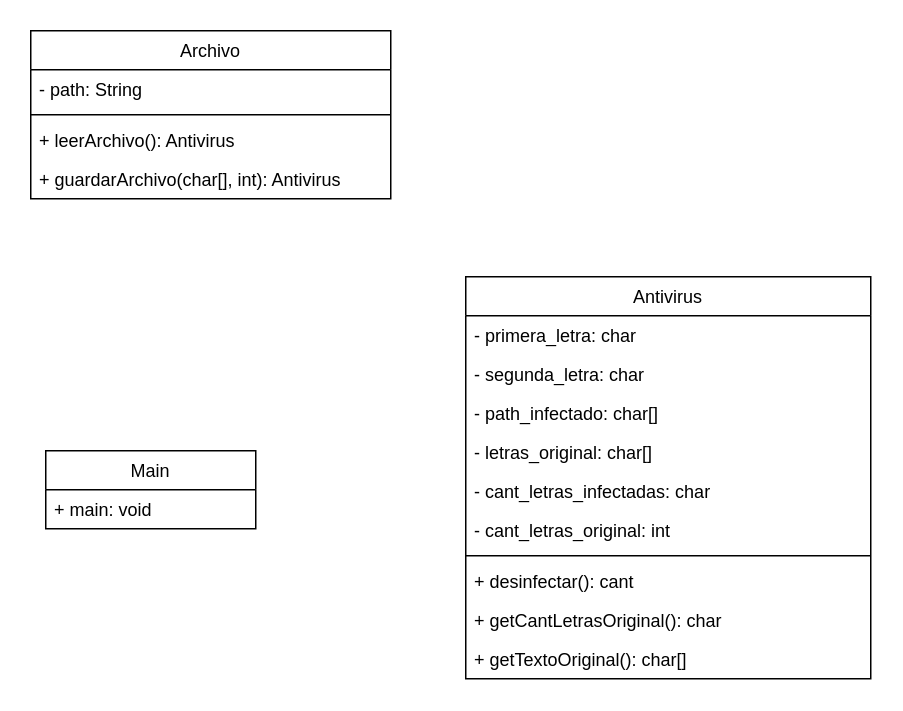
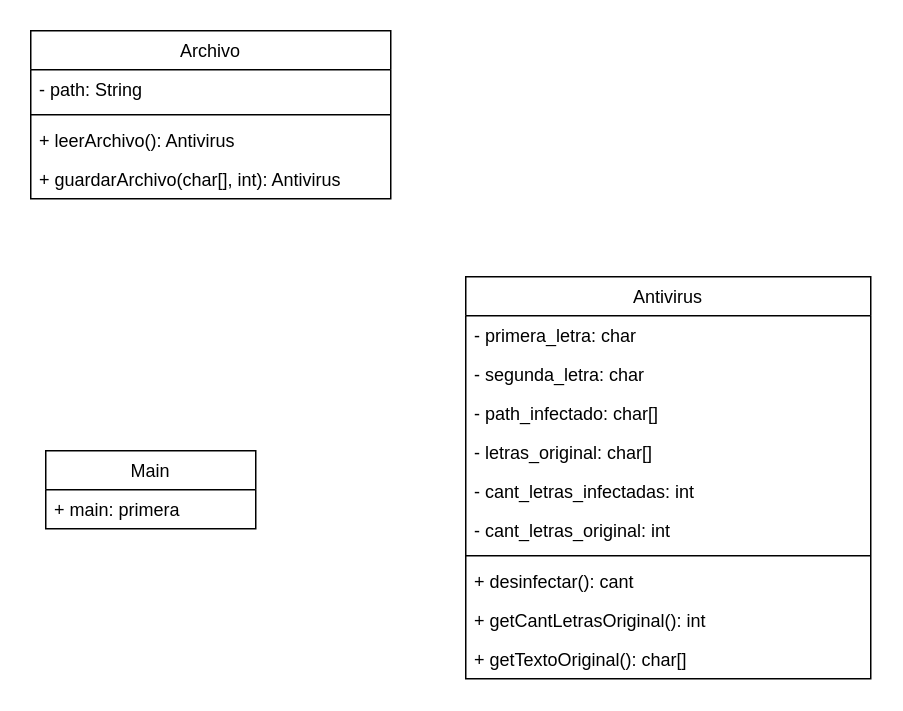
node "- cant_letras_infectadas: char": label "- cant_letras_infectadas: char" -> "- cant_letras_infectadas: int"
node "+ main: void": label "+ main: void" -> "+ main: primera"
node "+ getCantLetrasOriginal(): char": label "+ getCantLetrasOriginal(): char" -> "+ getCantLetrasOriginal(): int"
